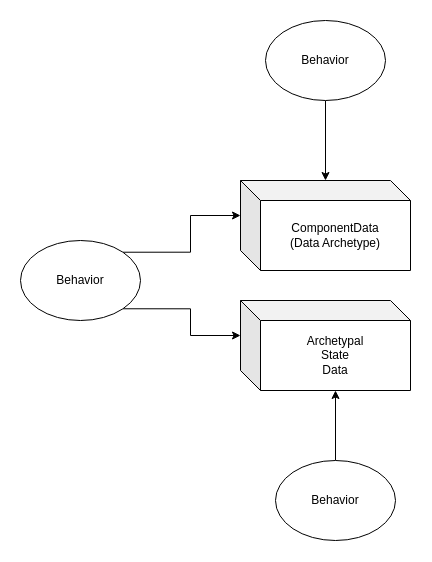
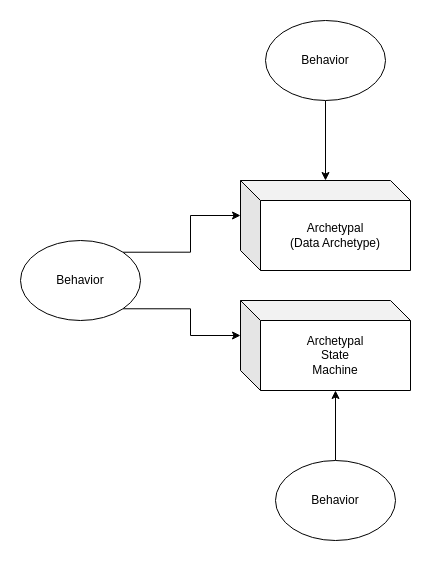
node "ComponentData (Data Archetype)": label "ComponentData (Data Archetype)" -> "Archetypal (Data Archetype)"
node "Archetypal State Data": label "Archetypal State Data" -> "Archetypal State Machine"
